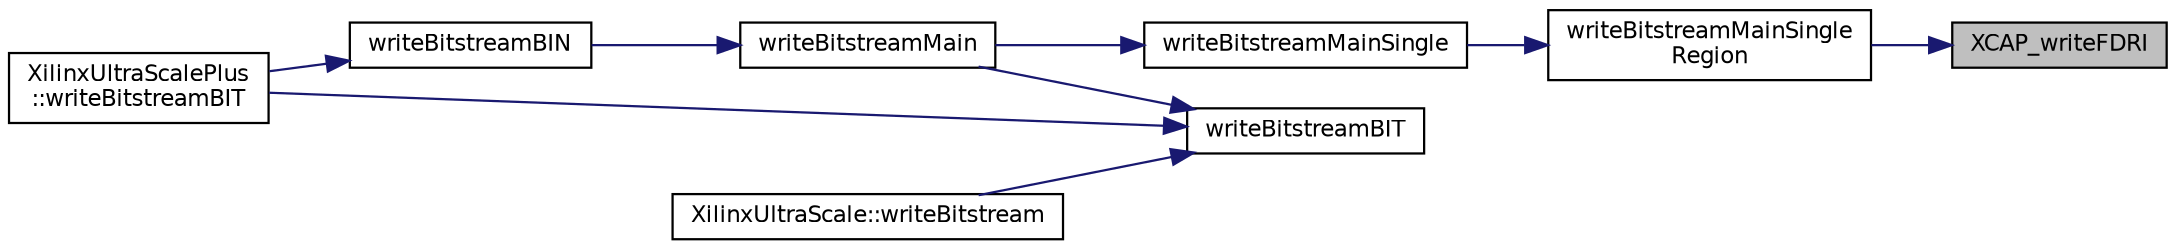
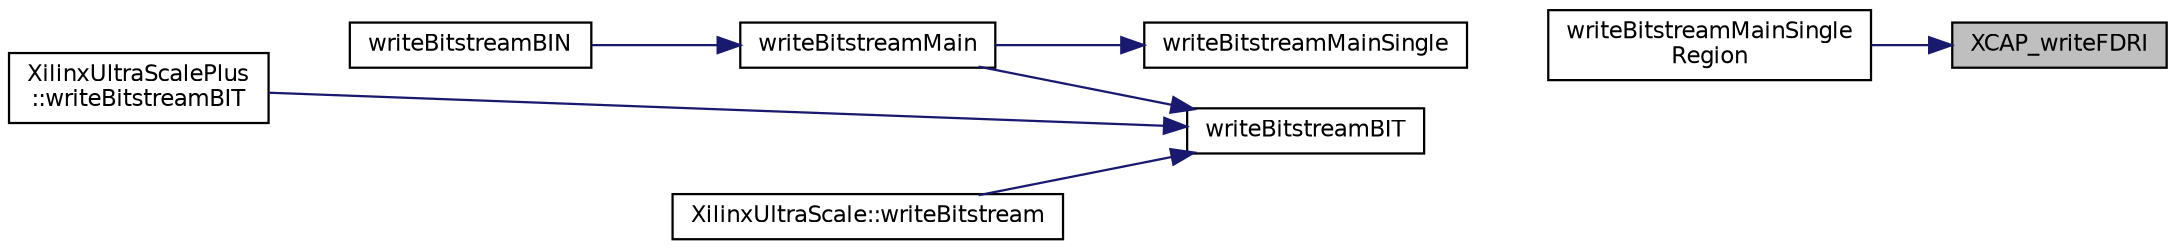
edge "writeBitstreamMainSingle" -> "writeBitstreamMainSingle Region": removed
edge "XilinxUltraScalePlus ::writeBitstreamBIT" -> "writeBitstreamBIN": removed
